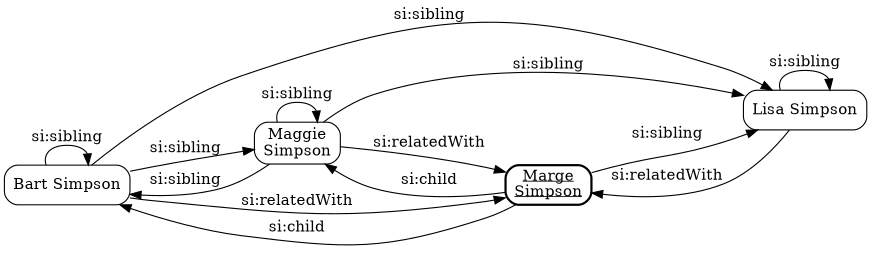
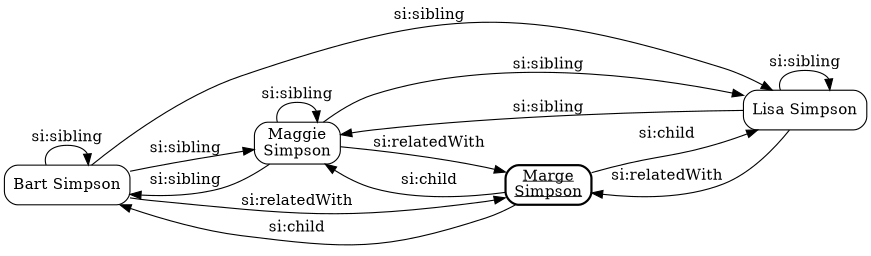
edge "Lisa Simpson" -> "Maggie Simpson": added, label "si:sibling"
edge "Marge" -> "Lisa Simpson": label "si:sibling" -> "si:child"
